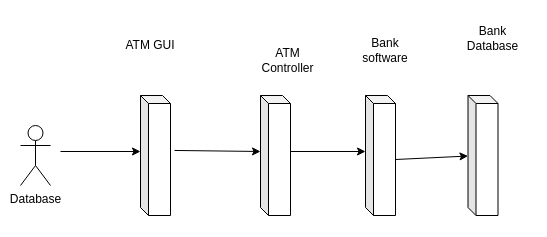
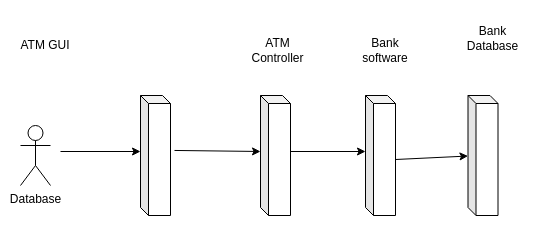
node "ATM GUI": moved (151, 46) -> (46, 46)
node "ATM Controller": moved (288, 61) -> (278, 51)
